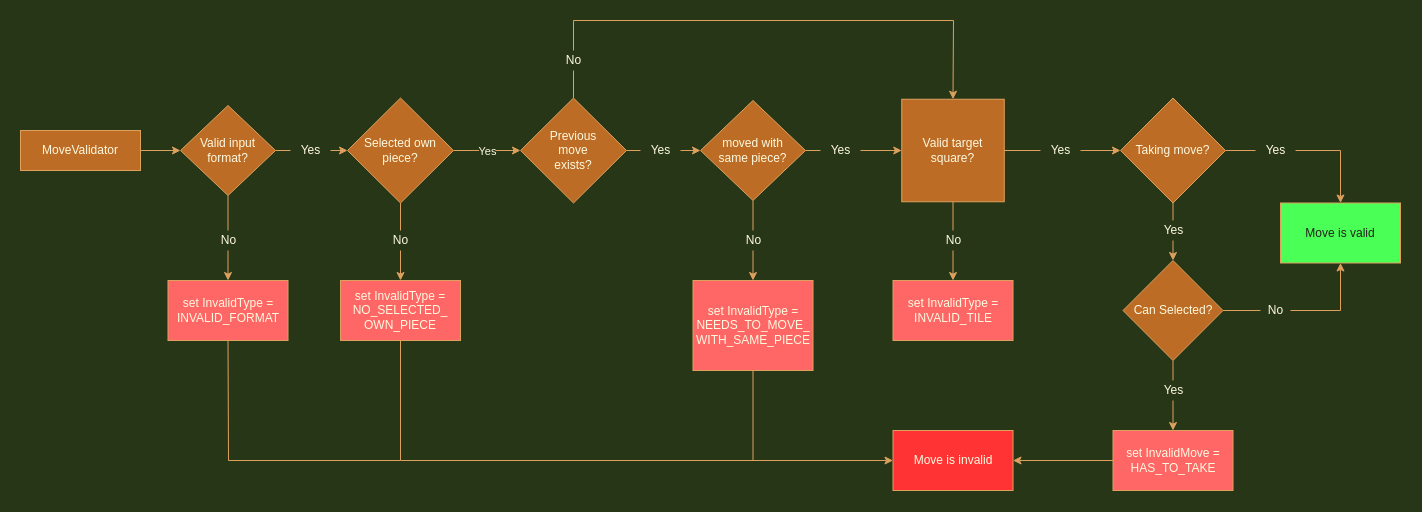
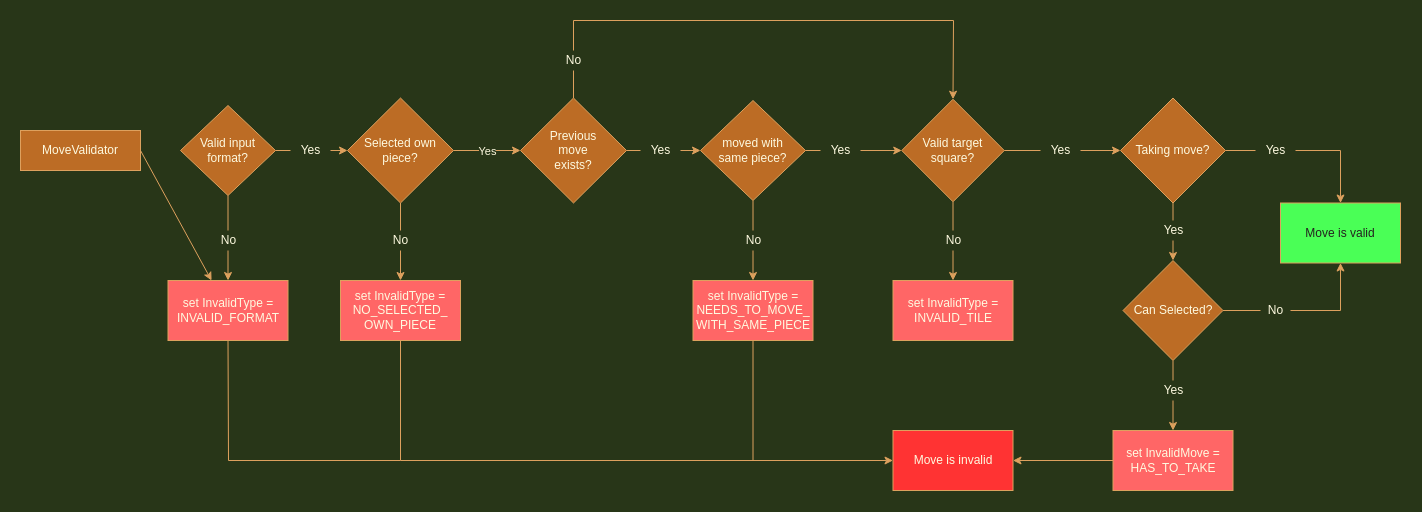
edge "MoveValidator" -> "Valid input format?": now "MoveValidator" -> "set InvalidType = INVALID_FORMAT"
node "Valid target square?": shape rectangle -> diamond
node "set InvalidType = NEEDS_TO_MOVE_ WITH_SAME_PIECE": size 120x90 -> 120x60
